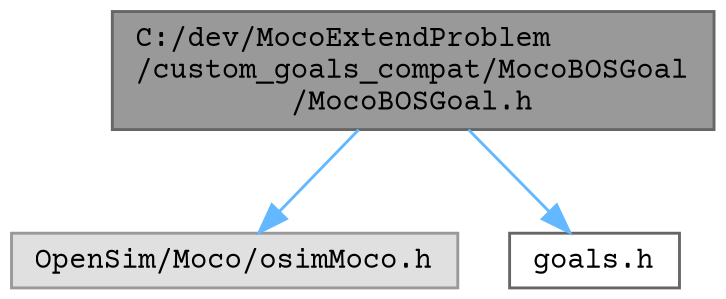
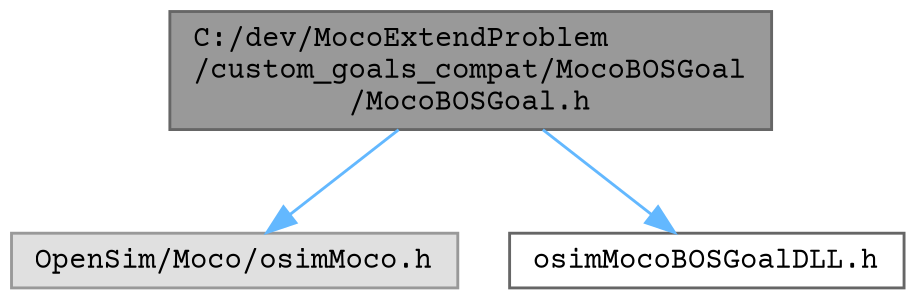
node "goals.h": label "goals.h" -> "osimMocoBOSGoalDLL.h"
